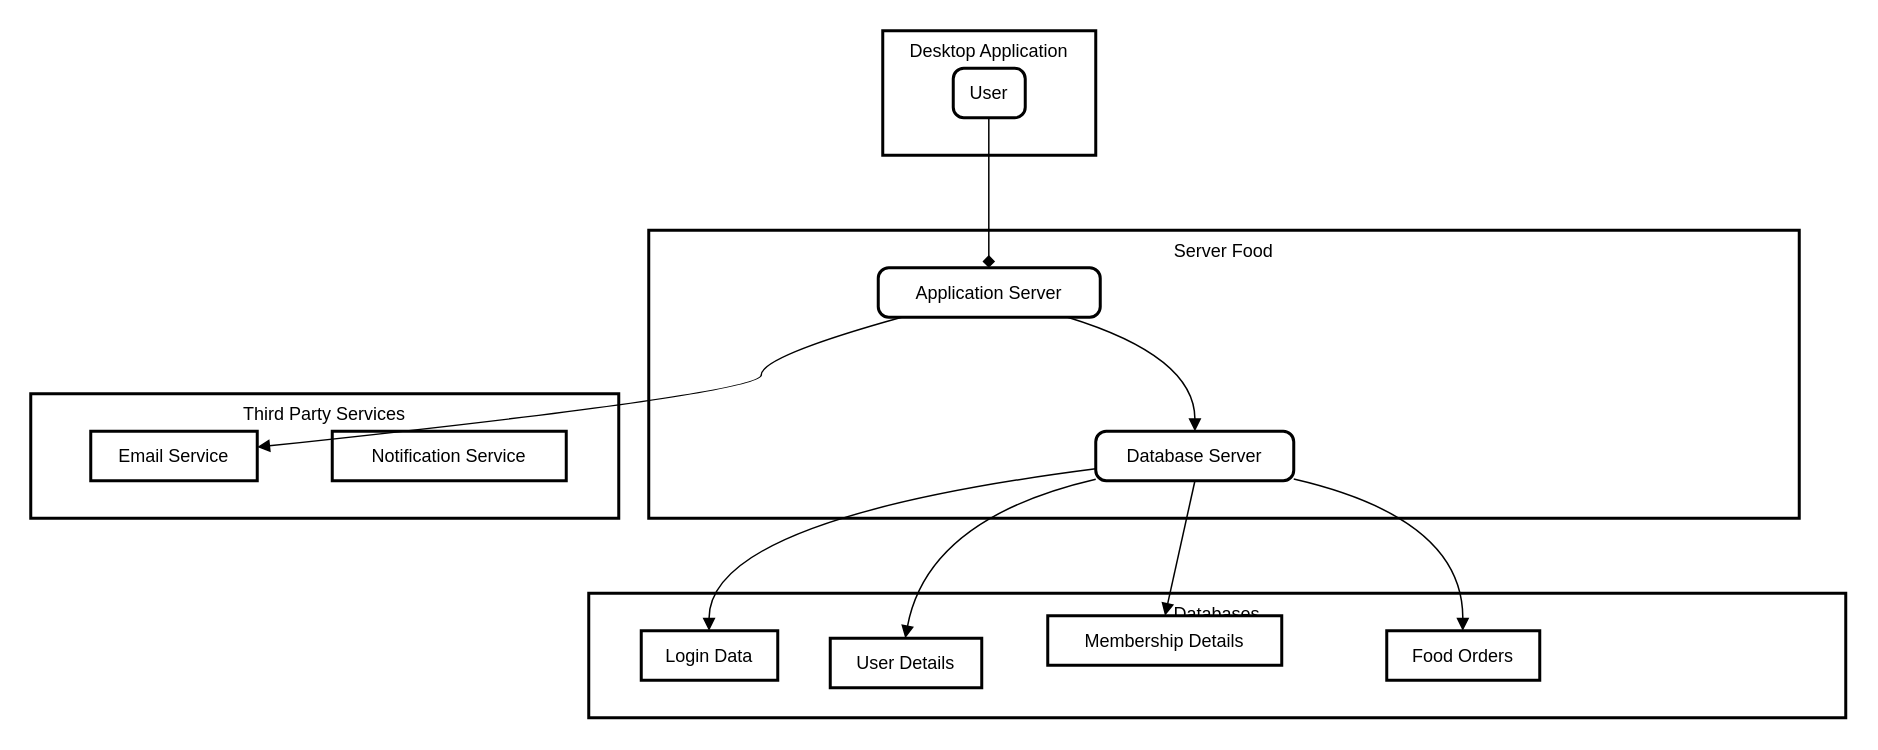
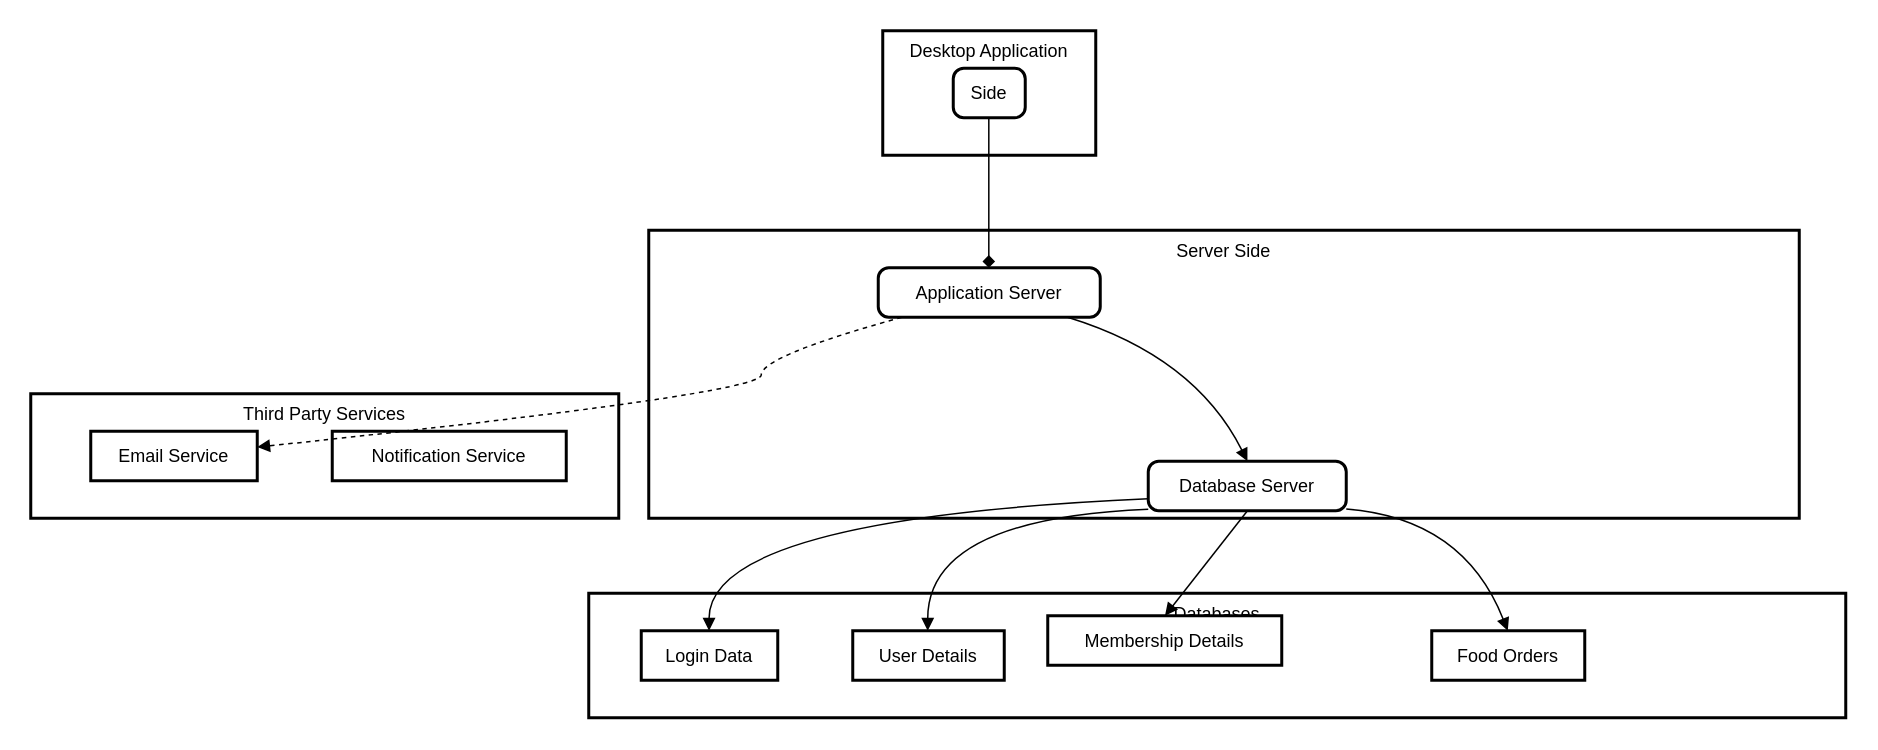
node "User": label "User" -> "Side"
node "Server Food": label "Server Food" -> "Server Side"
edge "Application Server" -> "Email Service": style solid -> dashed
node "Database Server": moved (1195, 456) -> (1247, 486)
node "Food Orders": moved (1463, 656) -> (1508, 656)
node "User Details": moved (906, 663) -> (929, 656)
